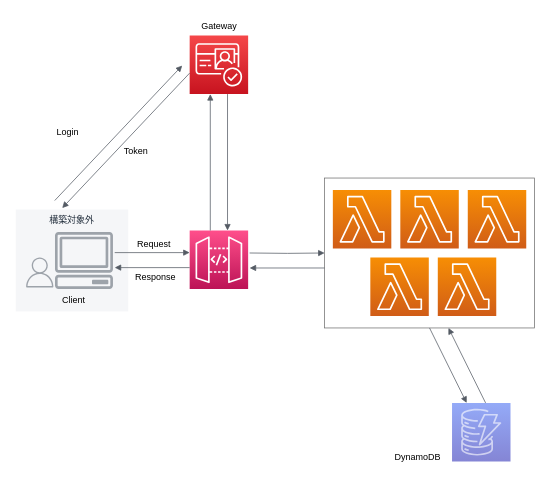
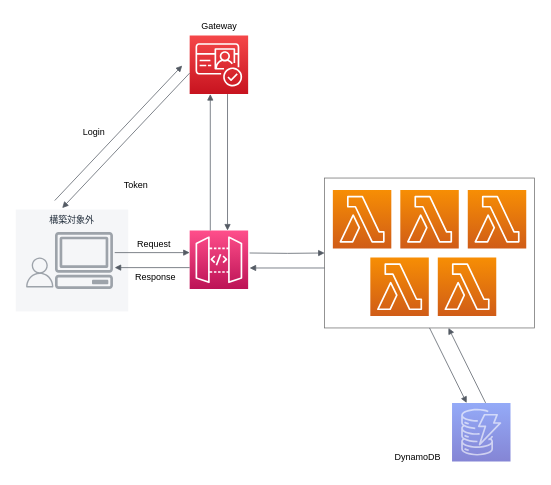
node "Login": moved (67, 132) -> (93, 132)
node "Token": moved (135, 152) -> (135, 186)
node "Client": removed
